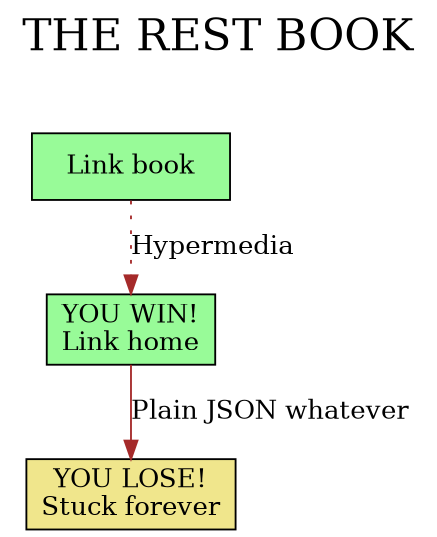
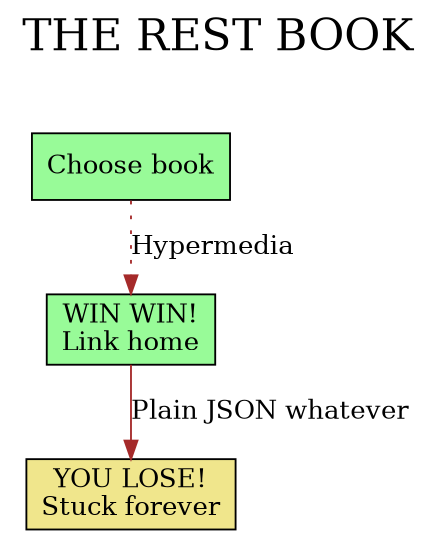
node "Link book": label "Link book" -> "Choose book"
node "YOU WIN! Link home": label "YOU WIN! Link home" -> "WIN WIN! Link home"
